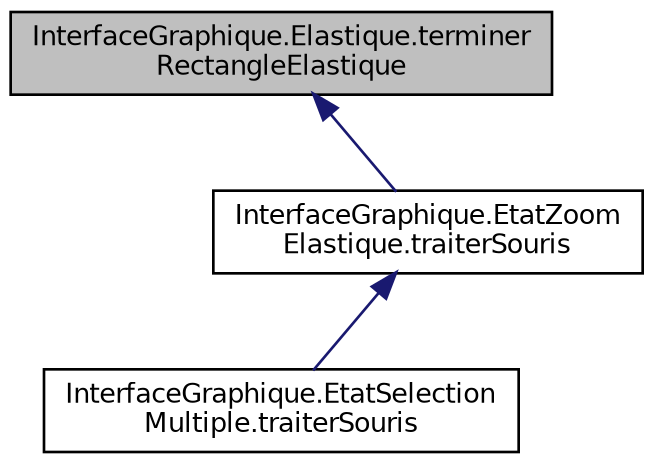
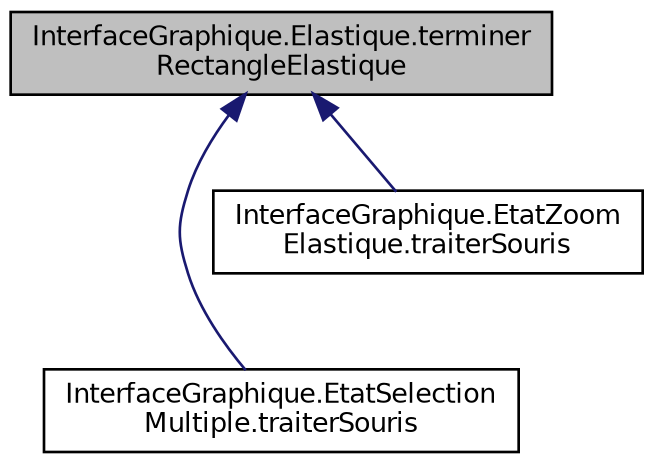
edge "InterfaceGraphique.EtatSelection Multiple.traiterSouris" -> "InterfaceGraphique.EtatZoom Elastique.traiterSouris": now "InterfaceGraphique.EtatSelection Multiple.traiterSouris" -> "InterfaceGraphique.Elastique.terminer RectangleElastique"
